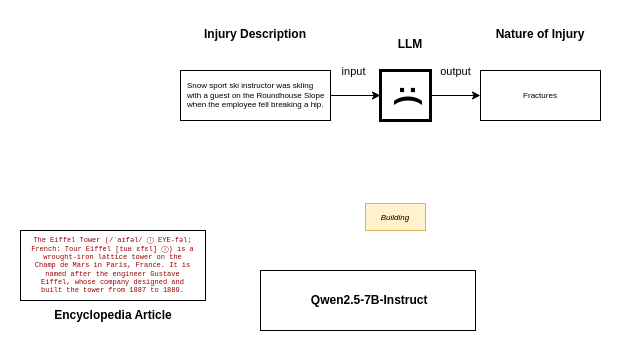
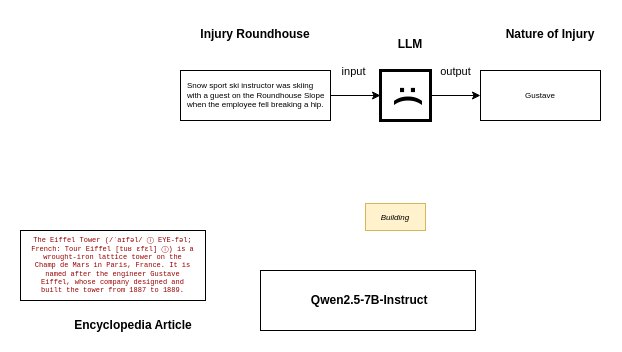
node "Injury Description": label "Injury Description" -> "Injury Roundhouse"
node "Nature of Injury": moved (541, 36) -> (551, 36)
node "Fractures": label "Fractures" -> "Gustave"
node "Encyclopedia Article": moved (113, 316) -> (133, 326)
